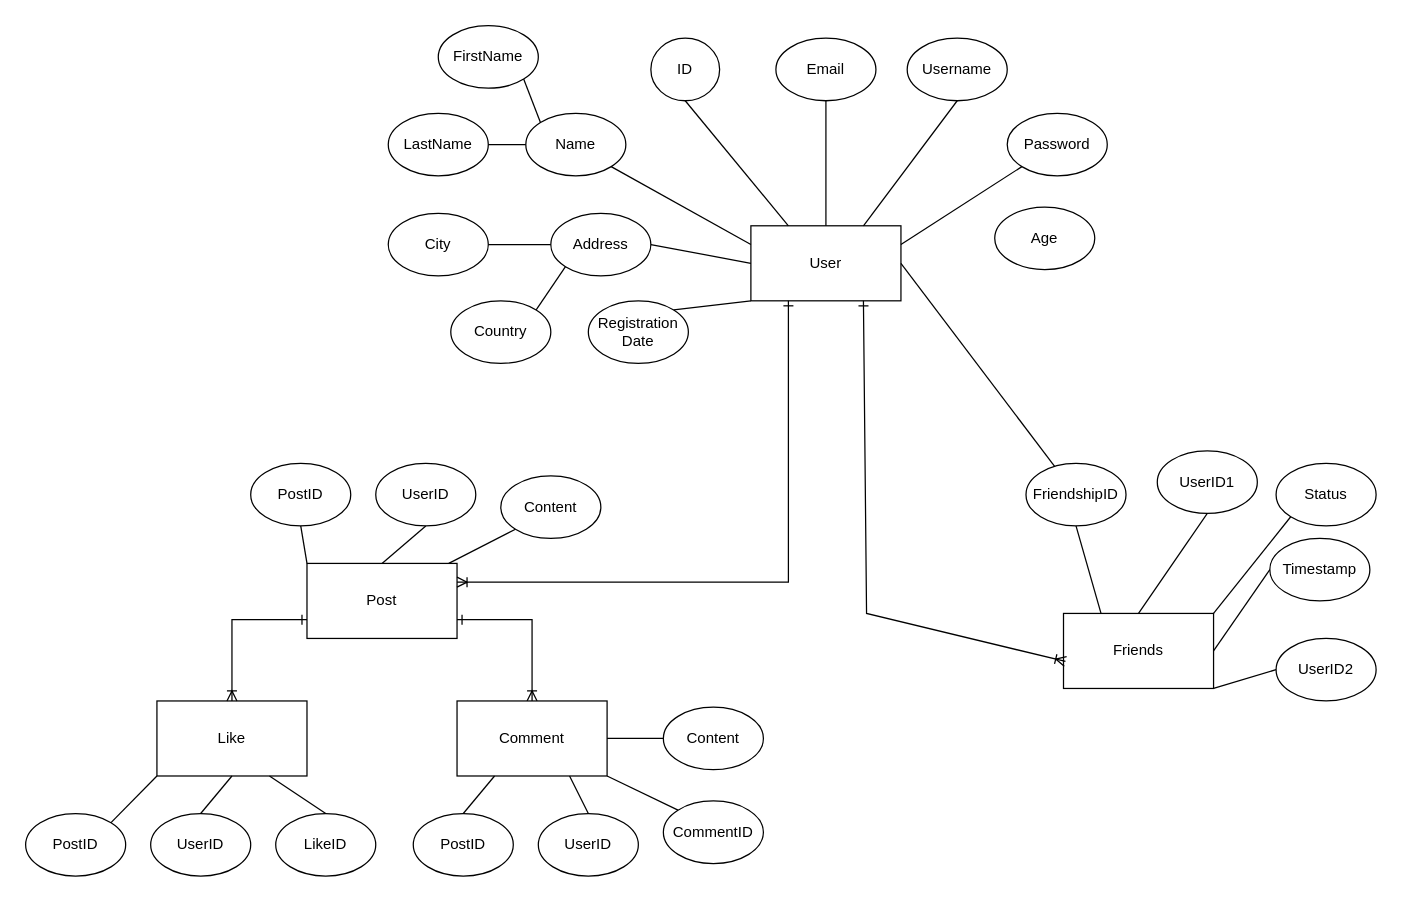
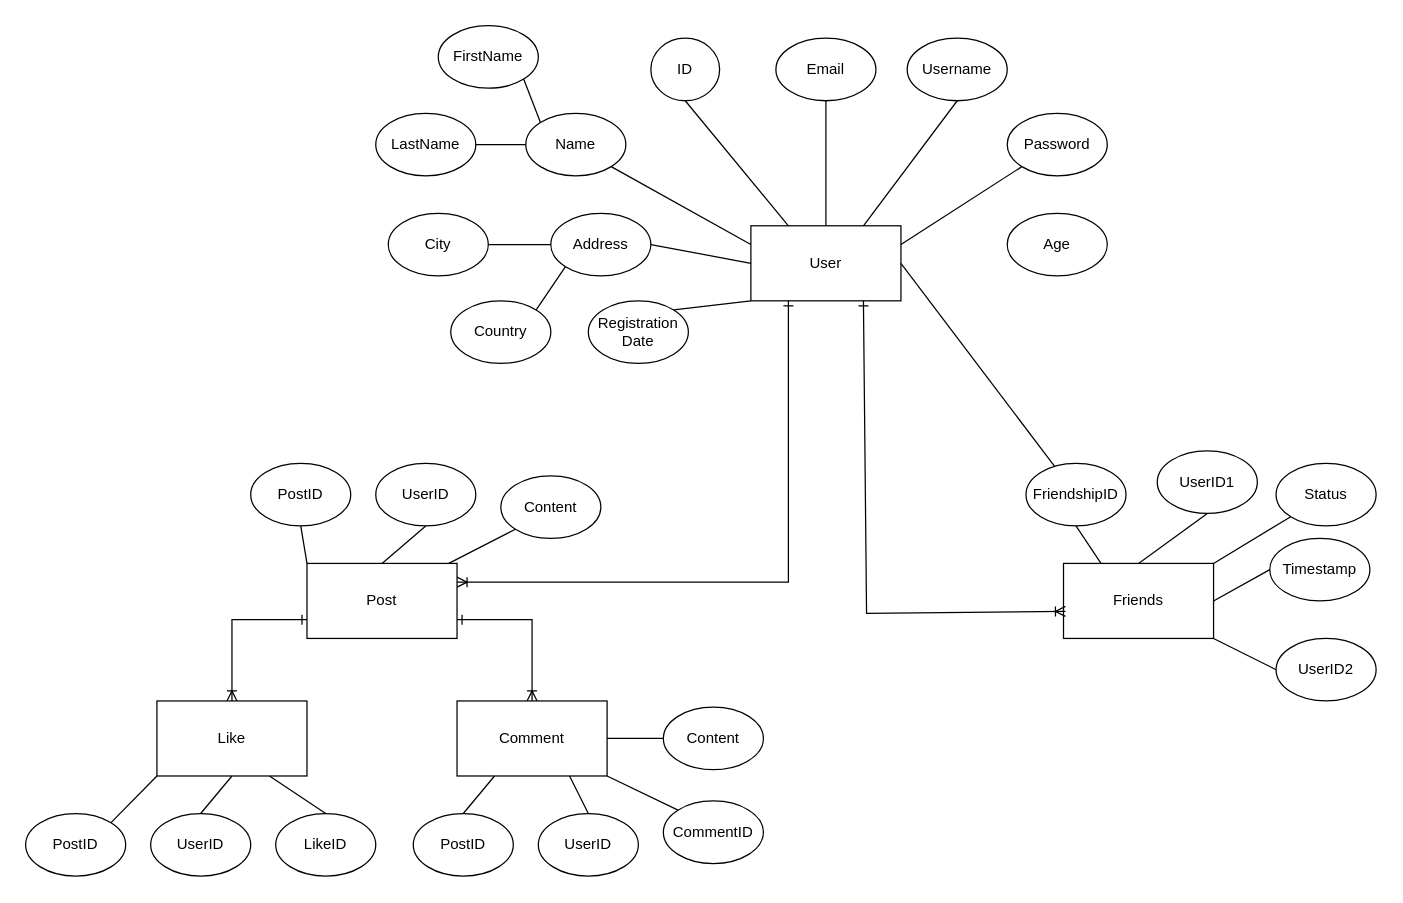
node "LastName": moved (438, 144) -> (426, 144)
node "Age": moved (1044, 238) -> (1057, 244)
node "Friends": moved (1138, 651) -> (1138, 601)
